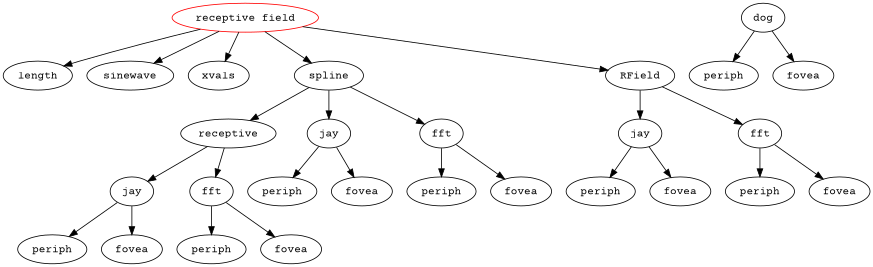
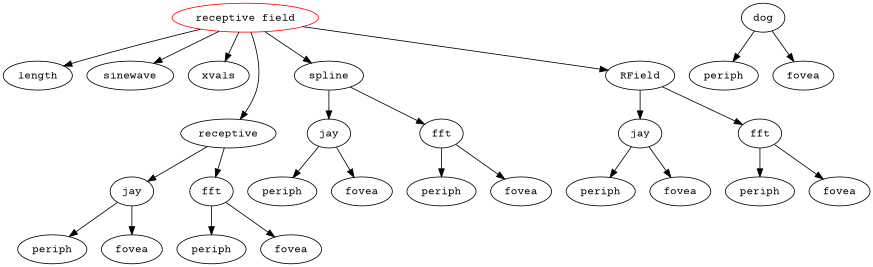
edge "spline" -> "receptive": now "receptive field" -> "receptive"
